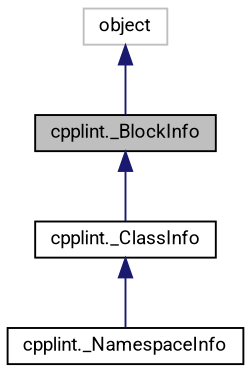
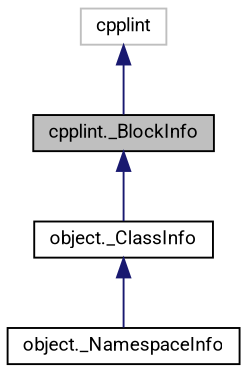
node "object": label "object" -> "cpplint"
node "cpplint._ClassInfo": label "cpplint._ClassInfo" -> "object._ClassInfo"
node "cpplint._NamespaceInfo": label "cpplint._NamespaceInfo" -> "object._NamespaceInfo"
